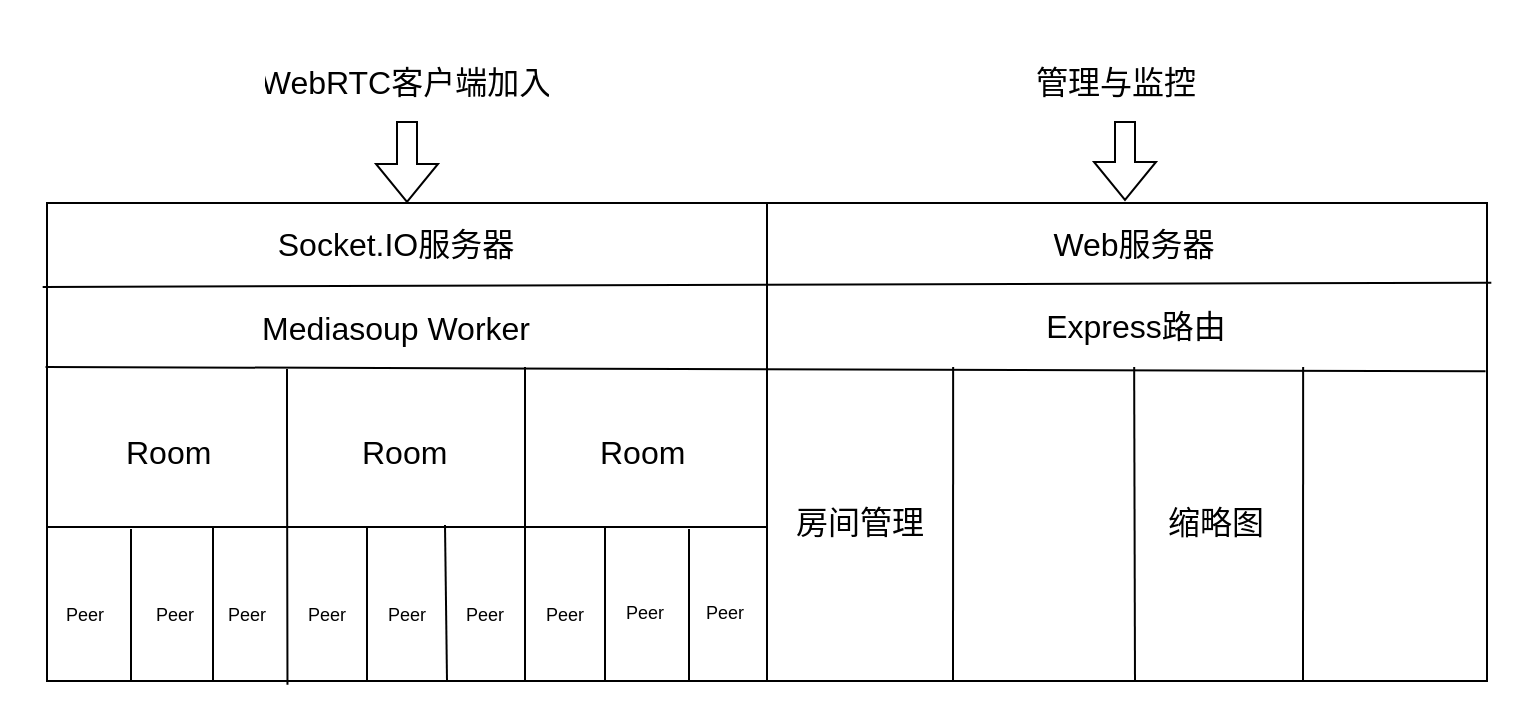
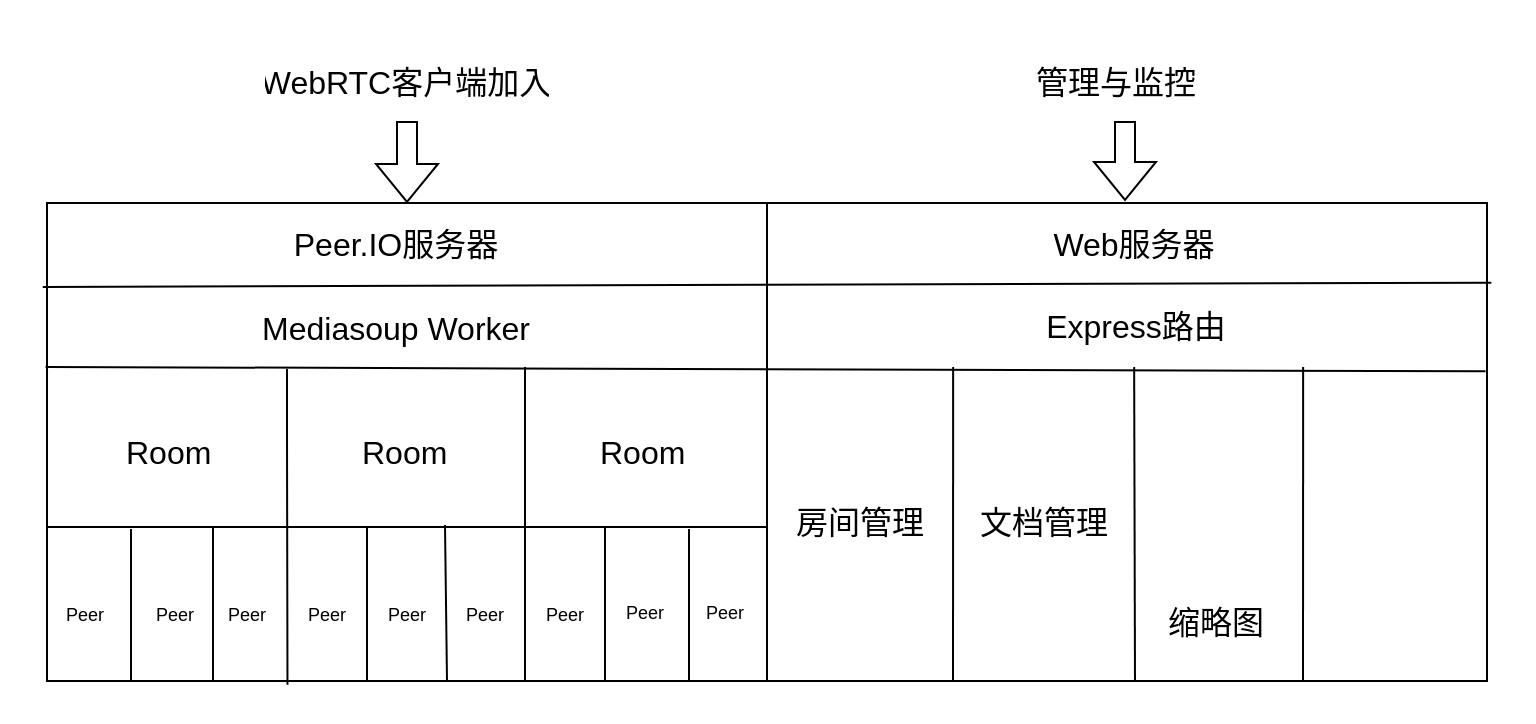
node "Socket.IO服务器": label "Socket.IO服务器" -> "Peer.IO服务器"
node "文档管理": added
node "缩略图": moved (1217, 521) -> (1217, 621)
